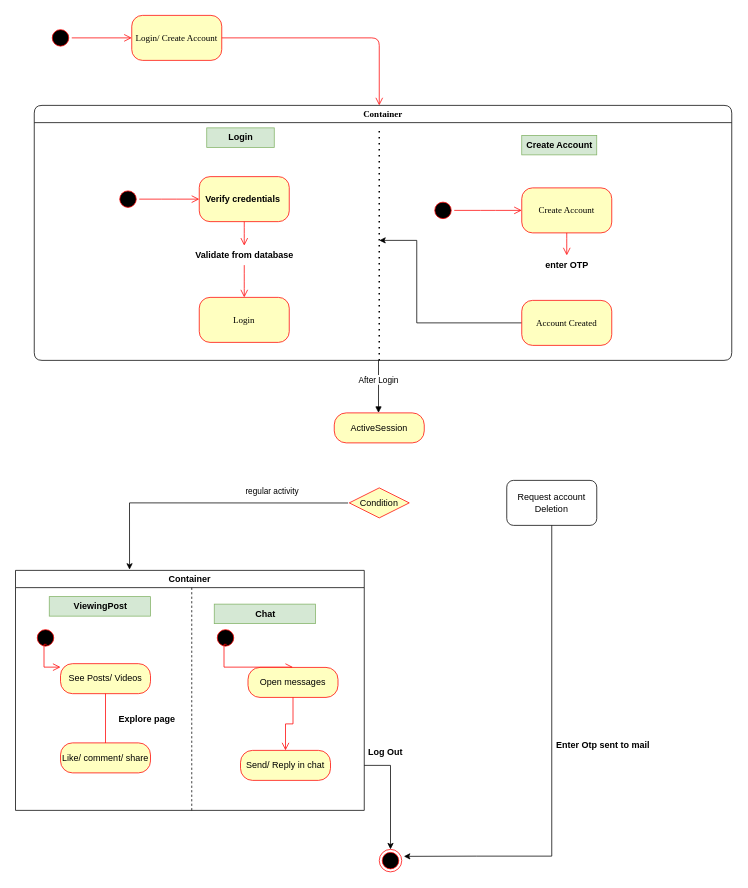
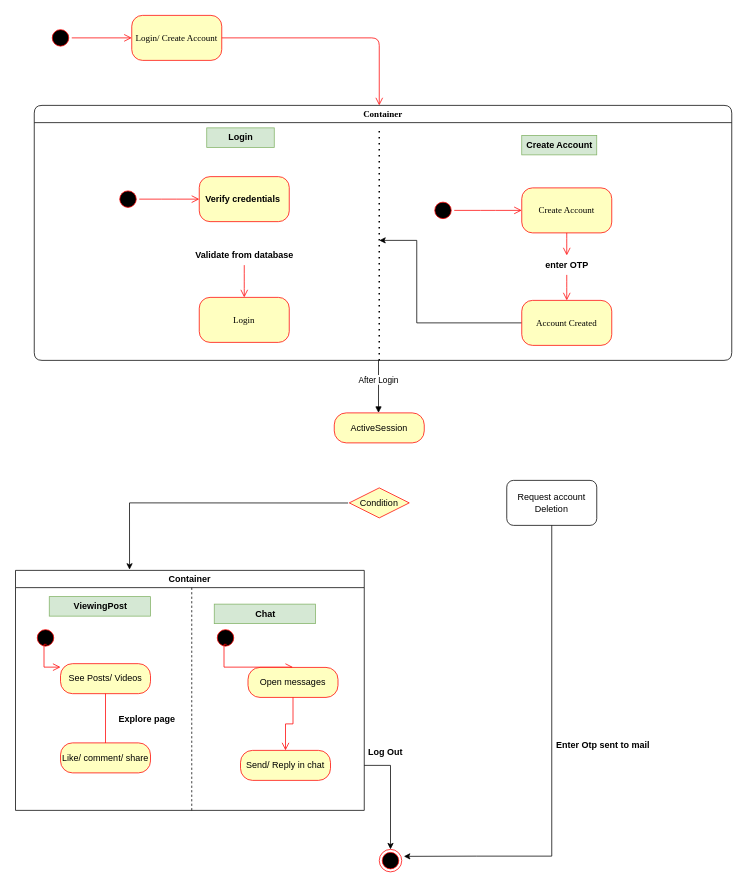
edge "Verify credentials" -> "Validate from database": removed
edge "enter OTP" -> "Account Created": added
node "regular activity": removed
